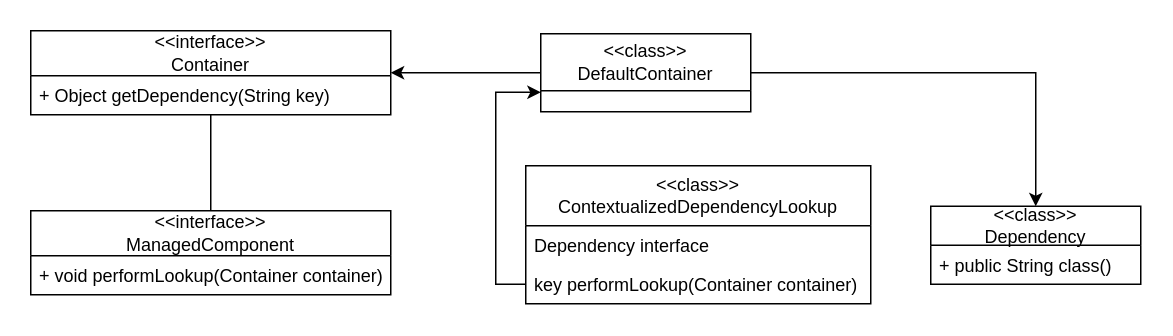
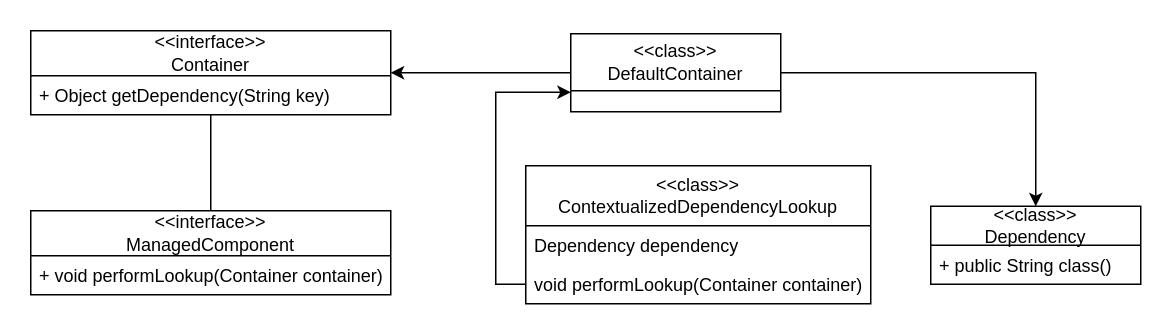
node "<<class>> DefaultContainer": moved (646, 73) -> (676, 73)
node "Dependency interface": label "Dependency interface" -> "Dependency dependency"
node "key performLookup(Container container)": label "key performLookup(Container container)" -> "void performLookup(Container container)"
